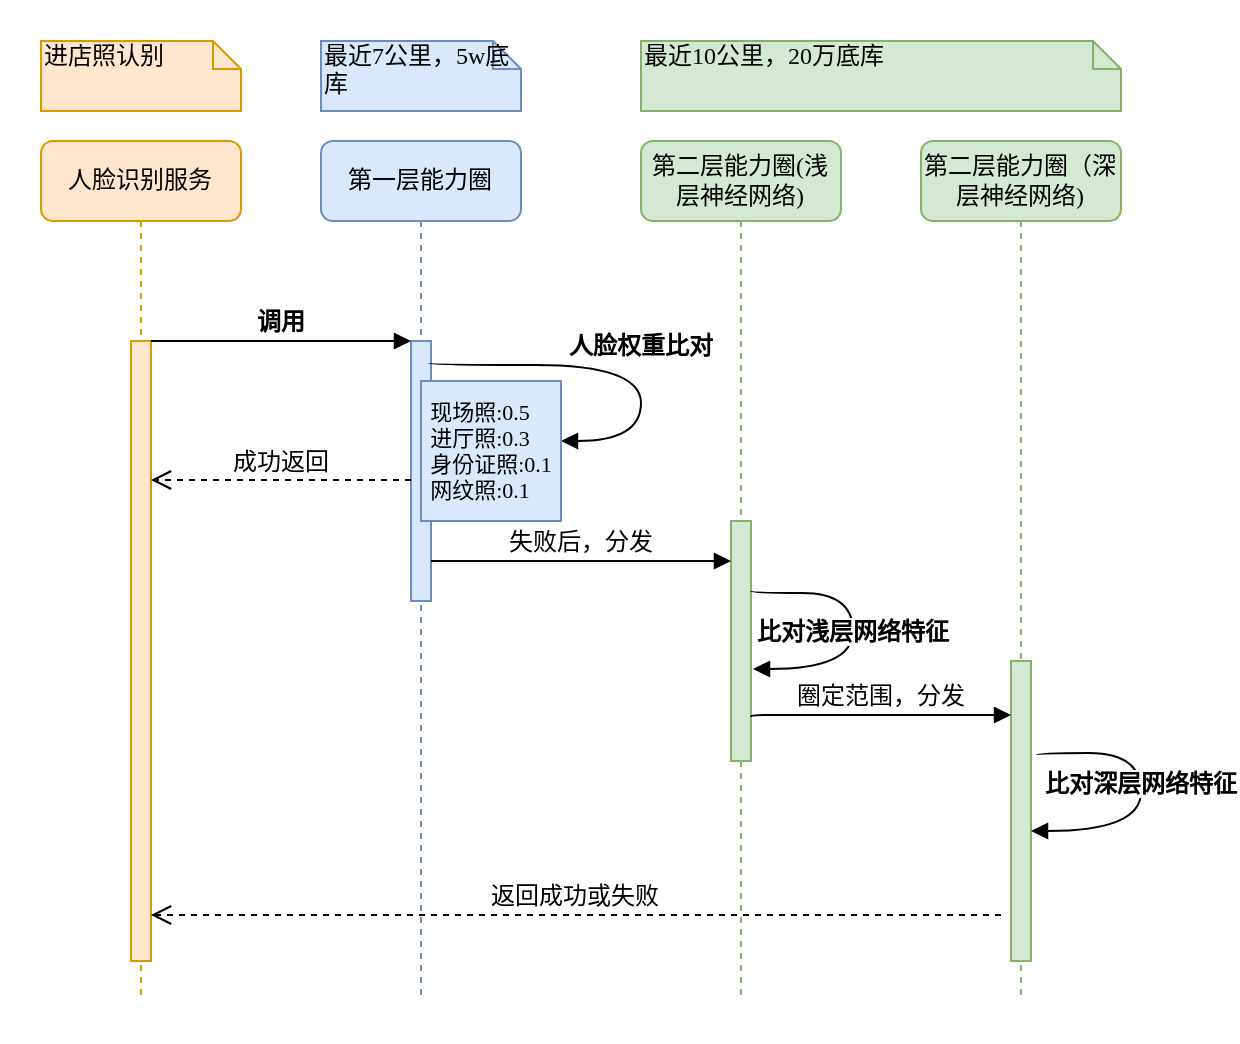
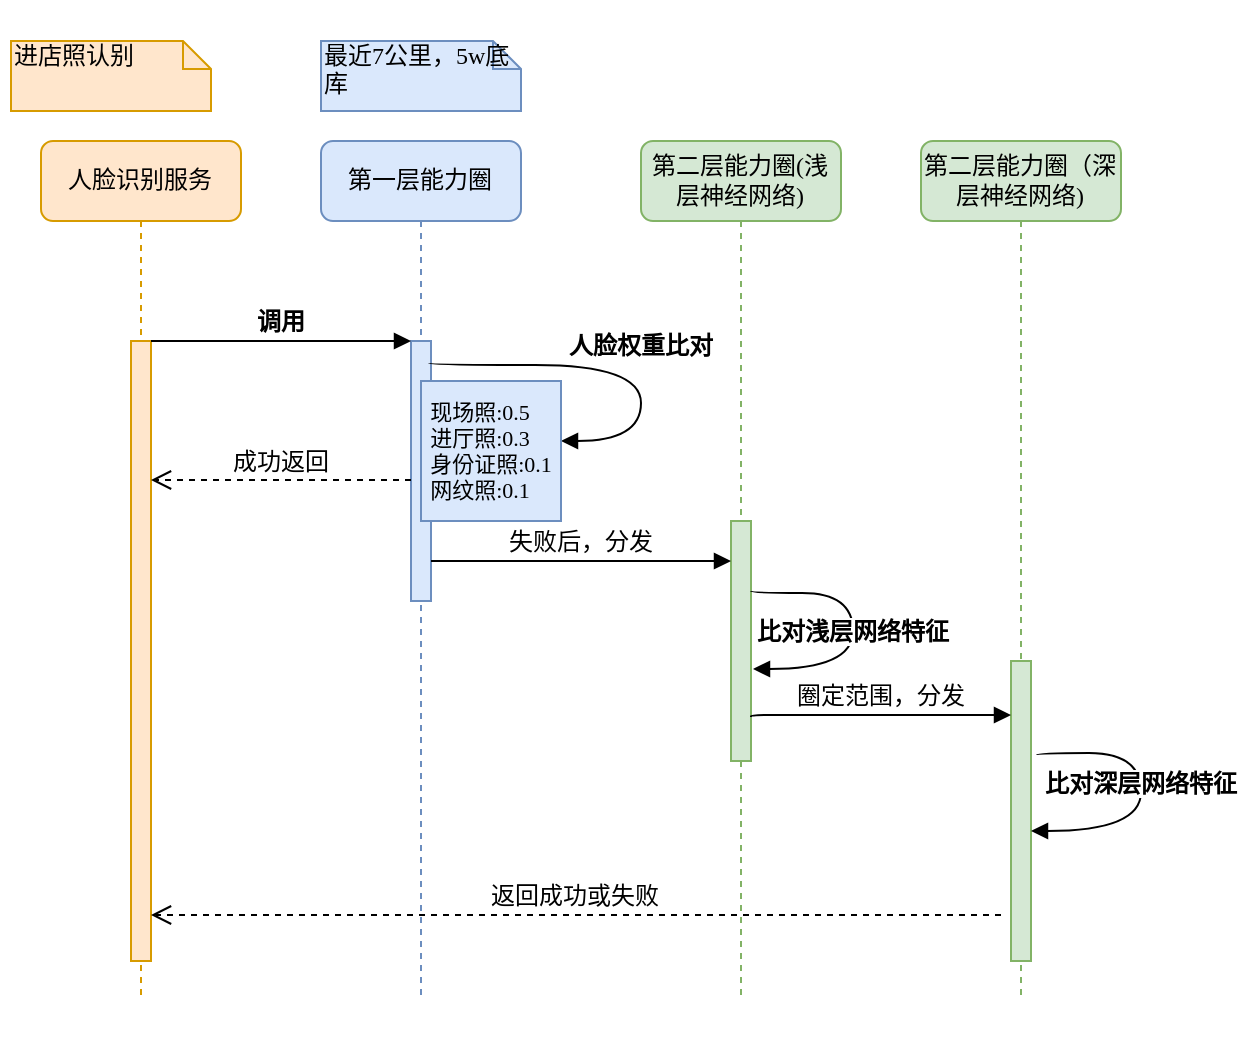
node "进店照认别": moved (141, 76) -> (111, 76)
node "最近10公里，20万底库": removed
